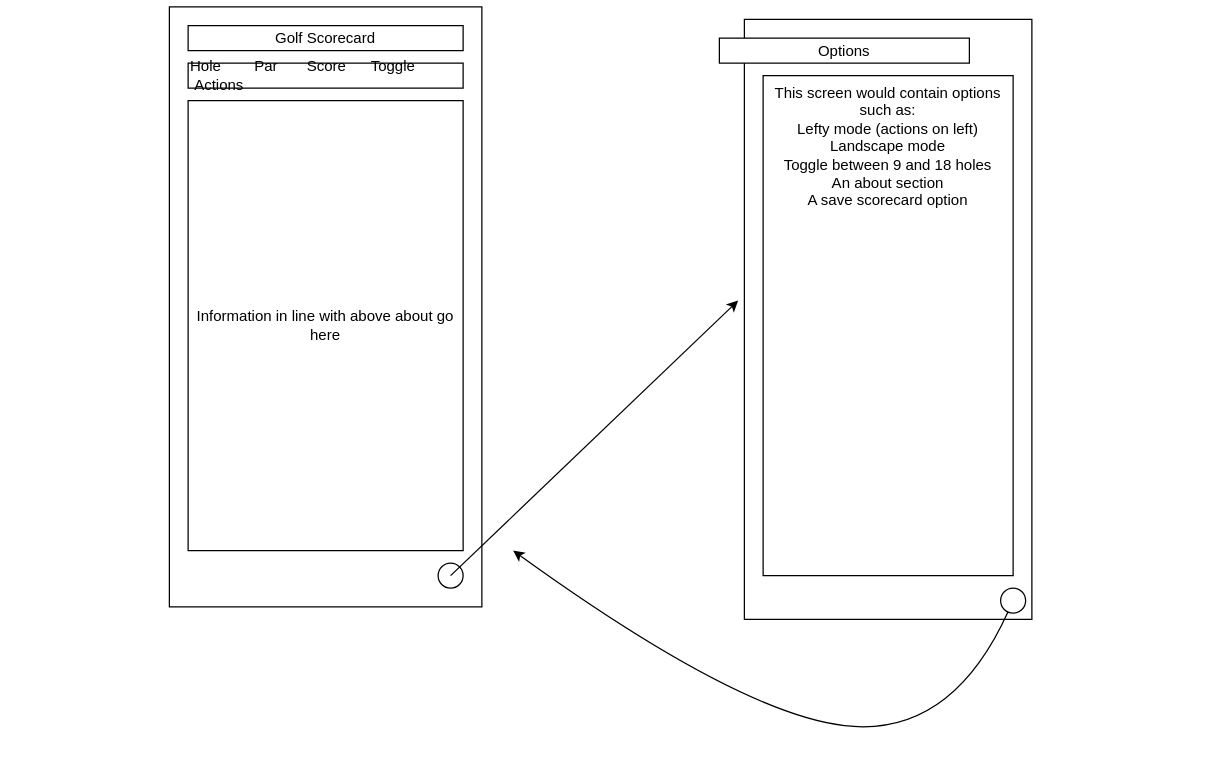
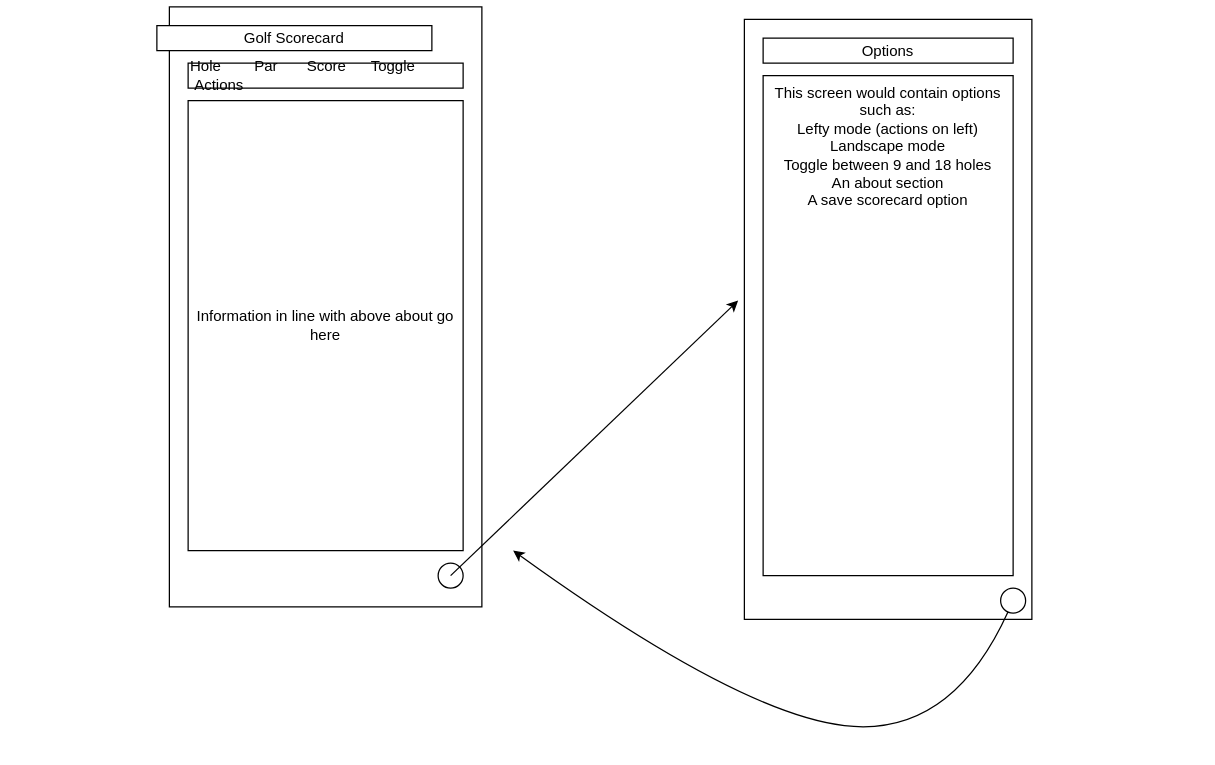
node "Golf Scorecard": moved (326, 38) -> (294, 38)
node "Options": moved (844, 51) -> (888, 51)
